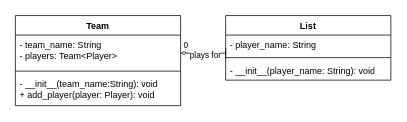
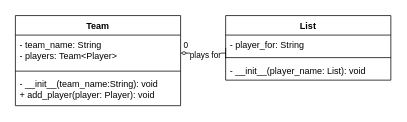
node "- player_name: String": label "- player_name: String" -> "- player_for: String"
node "- __init__(player_name: String): void": label "- __init__(player_name: String): void" -> "- __init__(player_name: List): void"
